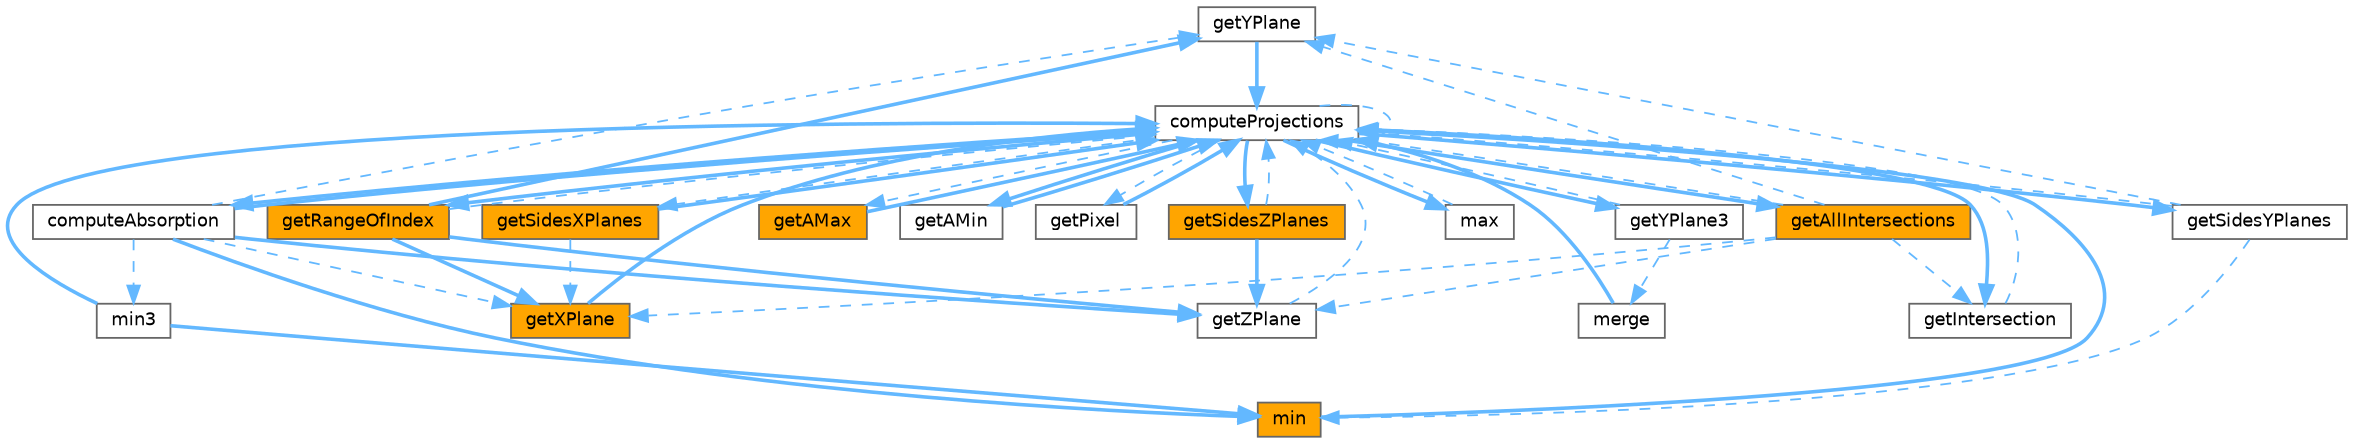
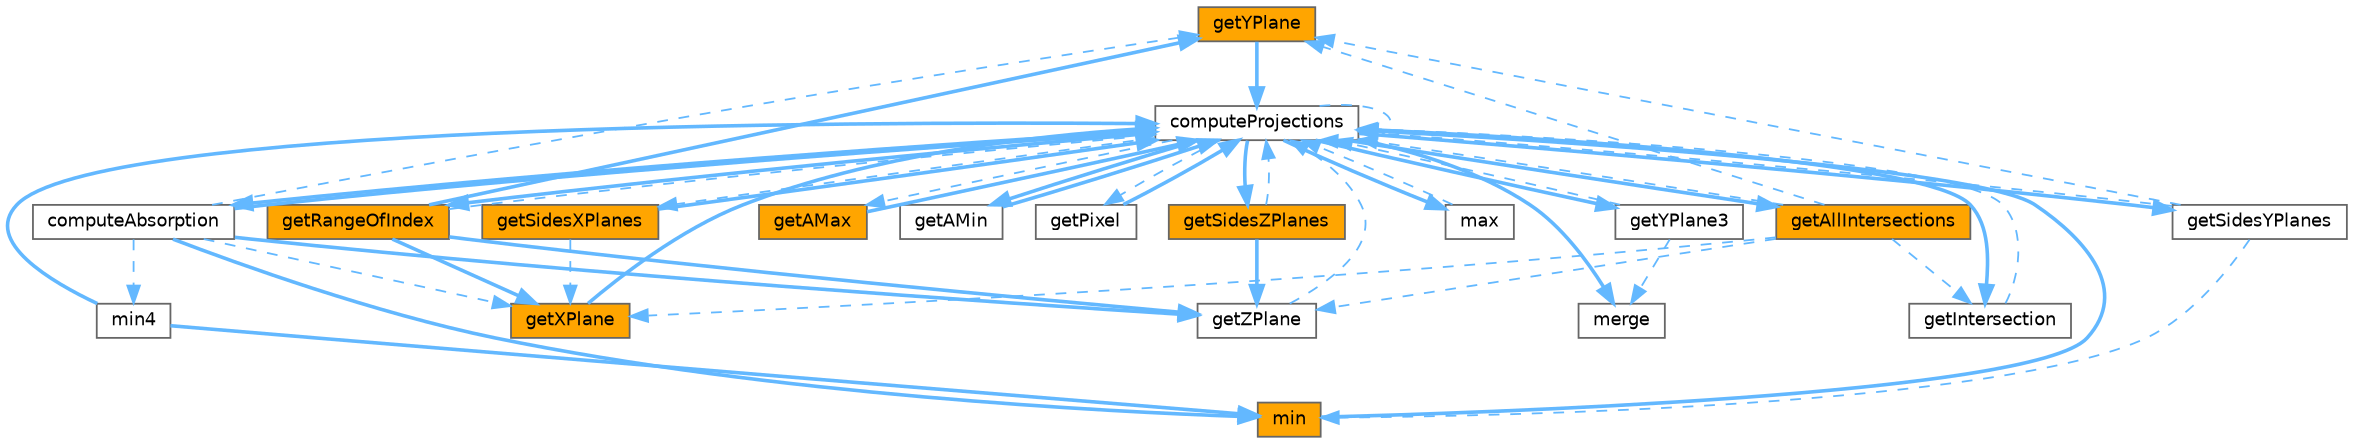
node "getYPlane": fillcolor white -> orange
edge "merge" -> "computeProjections": reversed
node "min3": label "min3" -> "min4"
